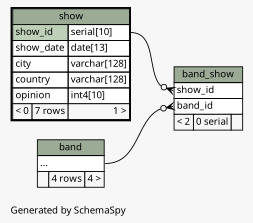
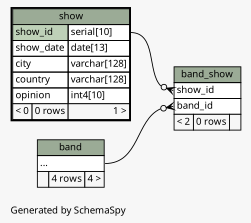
node "show": text "7 rows" -> "0 rows"
node "band_show": text "0 serial" -> "0 rows"
